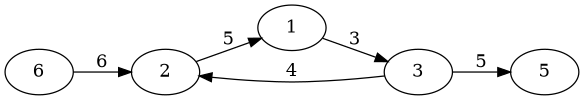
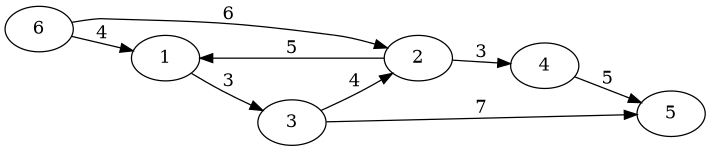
edge "6" -> "1": added, label "4"
edge "3" -> "5": label "5" -> "7"
node "4": added
